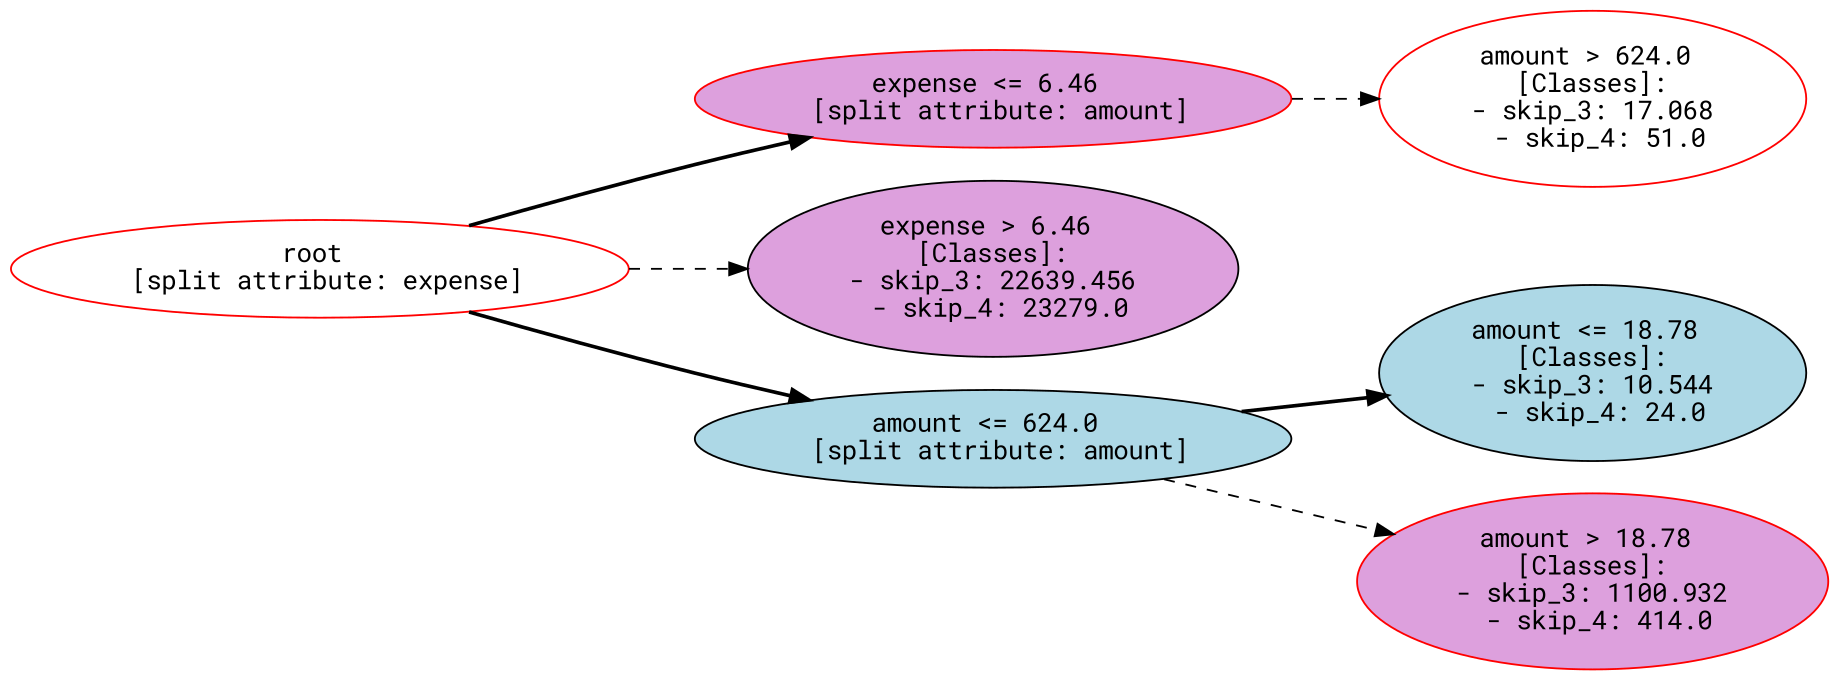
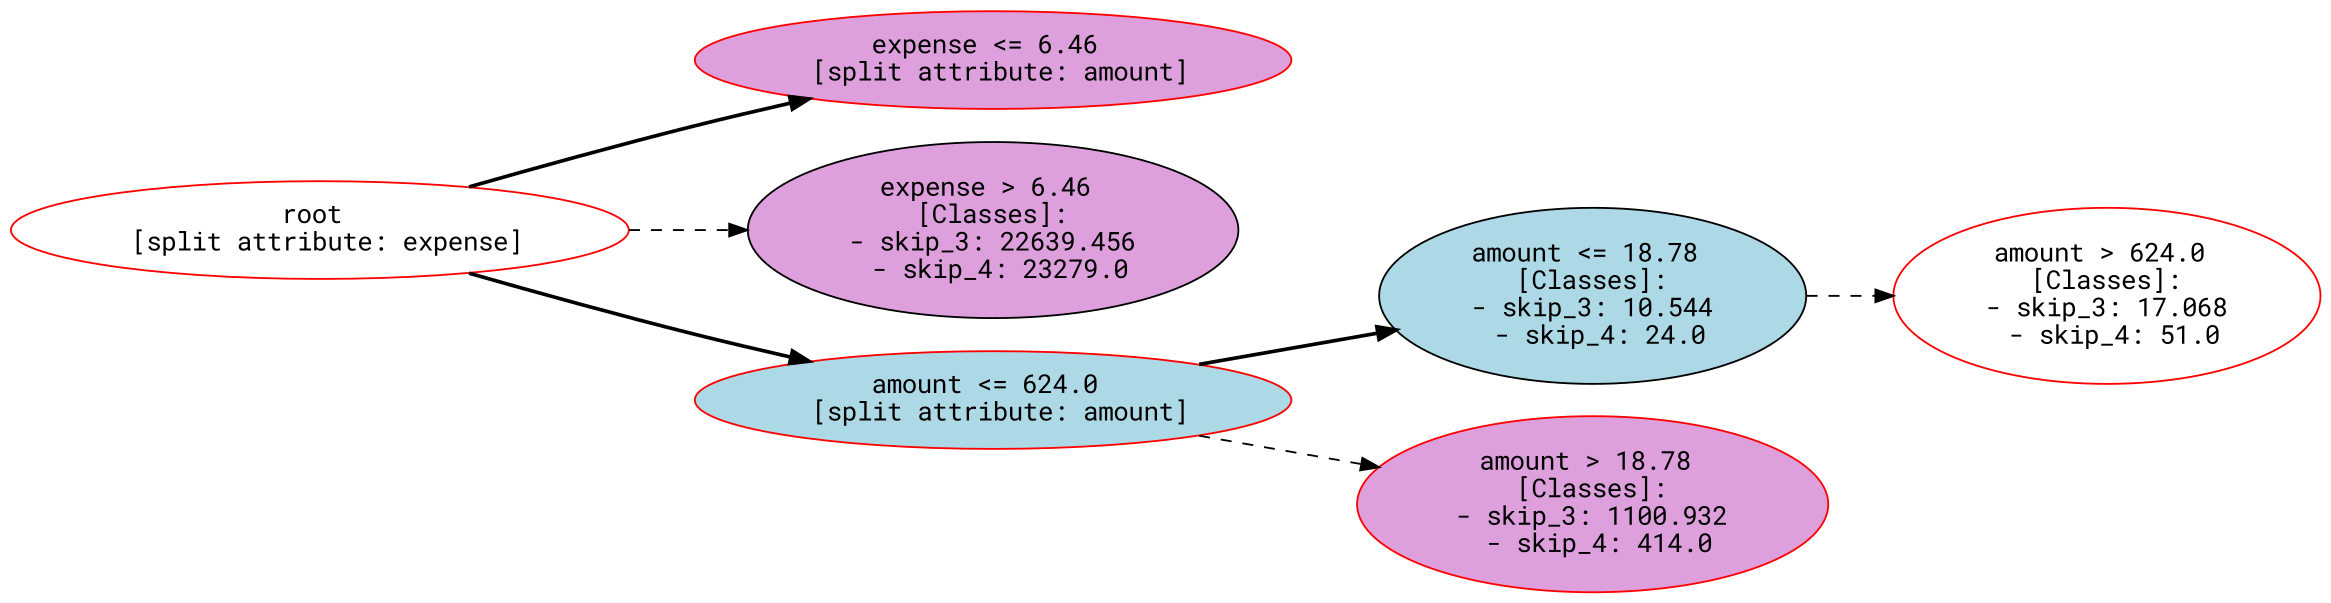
edge "expense <= 6.46 [split attribute: amount]" -> "amount > 624.0 [Classes]: - skip_3: 17.068 - skip_4: 51.0": now "amount <= 18.78 [Classes]: - skip_3: 10.544 - skip_4: 24.0" -> "amount > 624.0 [Classes]: - skip_3: 17.068 - skip_4: 51.0"
node "amount <= 624.0 [split attribute: amount]": color black -> red
